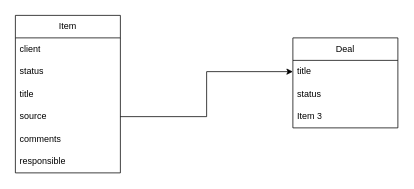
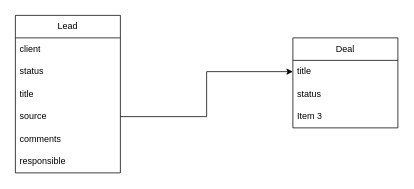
node "Item": label "Item" -> "Lead"
